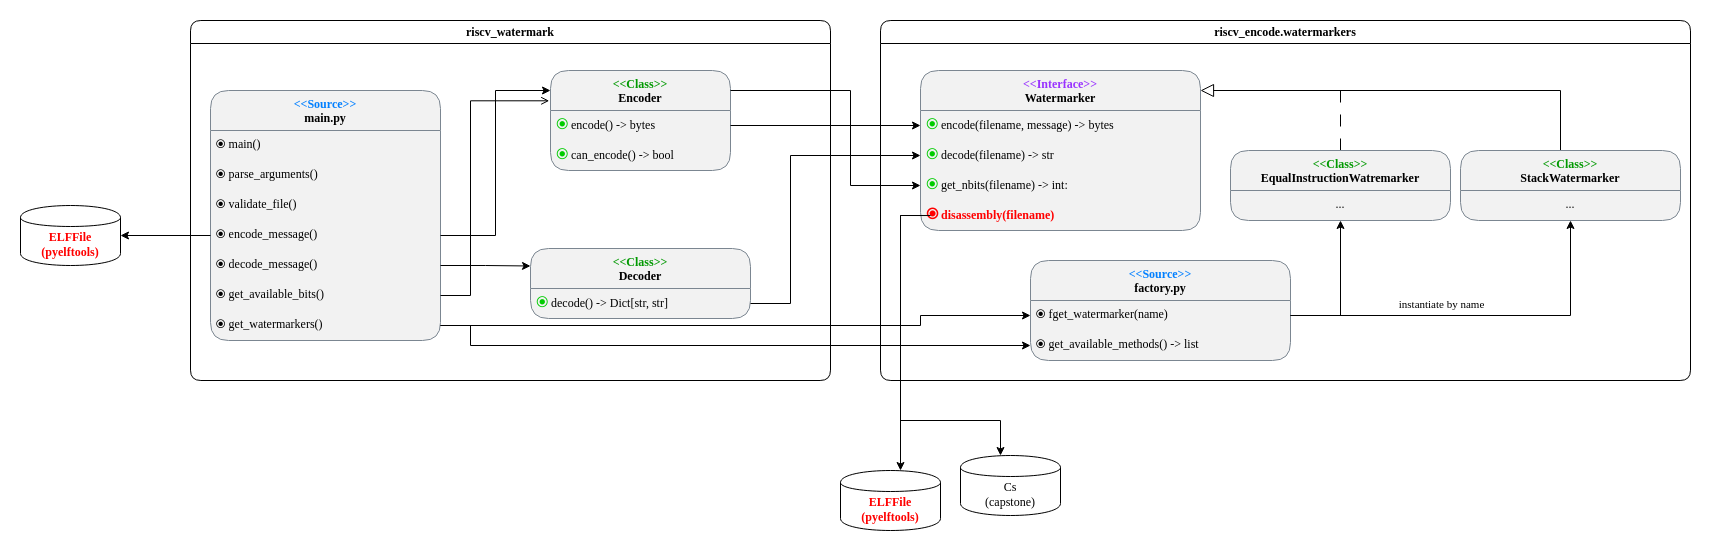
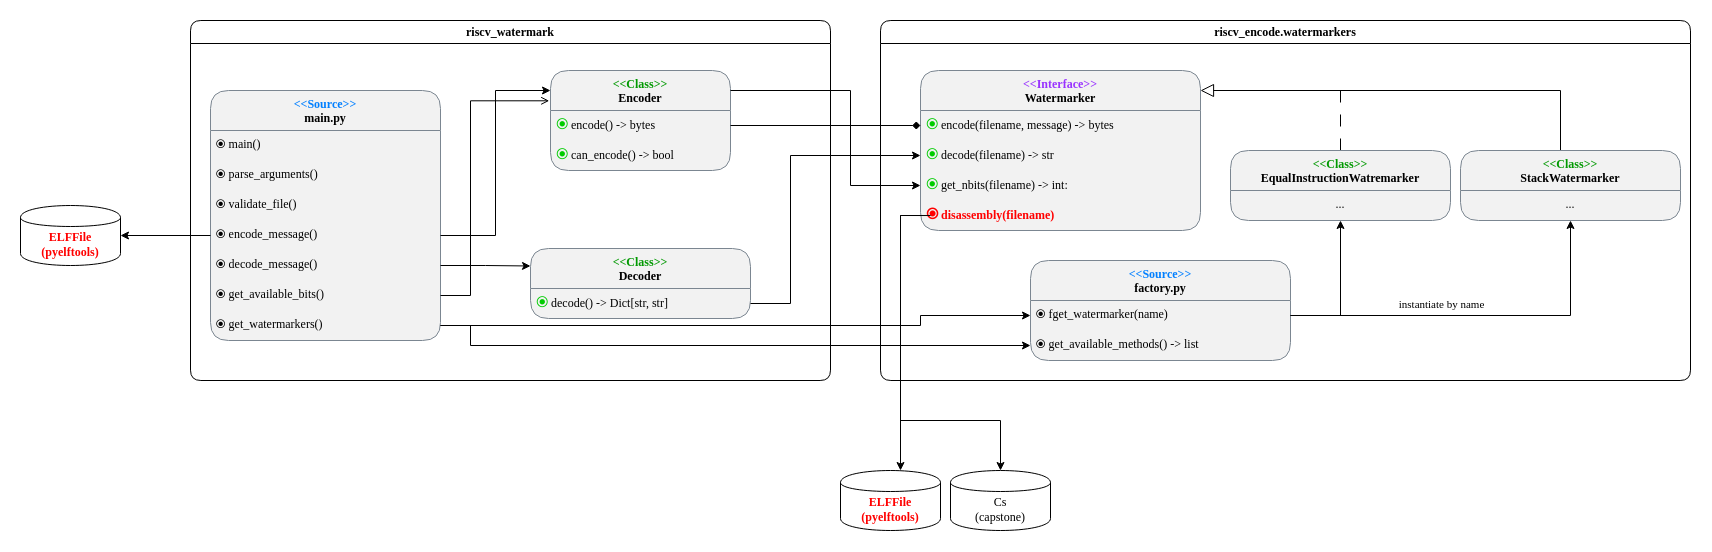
edge "⦿ encode() -> bytes" -> "⦿ encode(filename, message) -> bytes": arrowhead classic -> diamond
node "Cs (capstone)": moved (1011, 486) -> (1001, 501)
